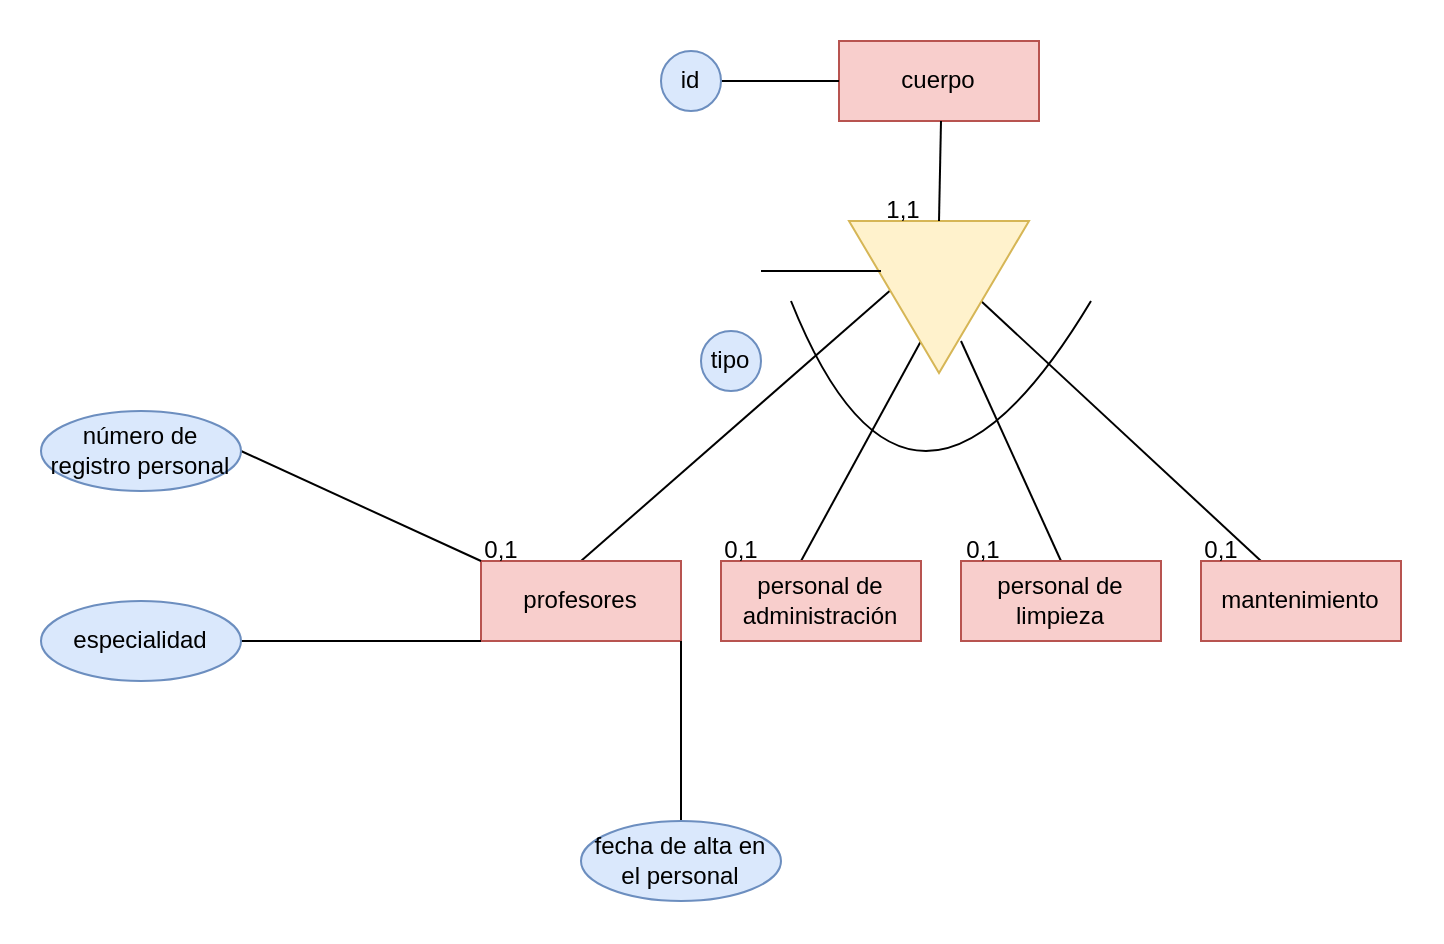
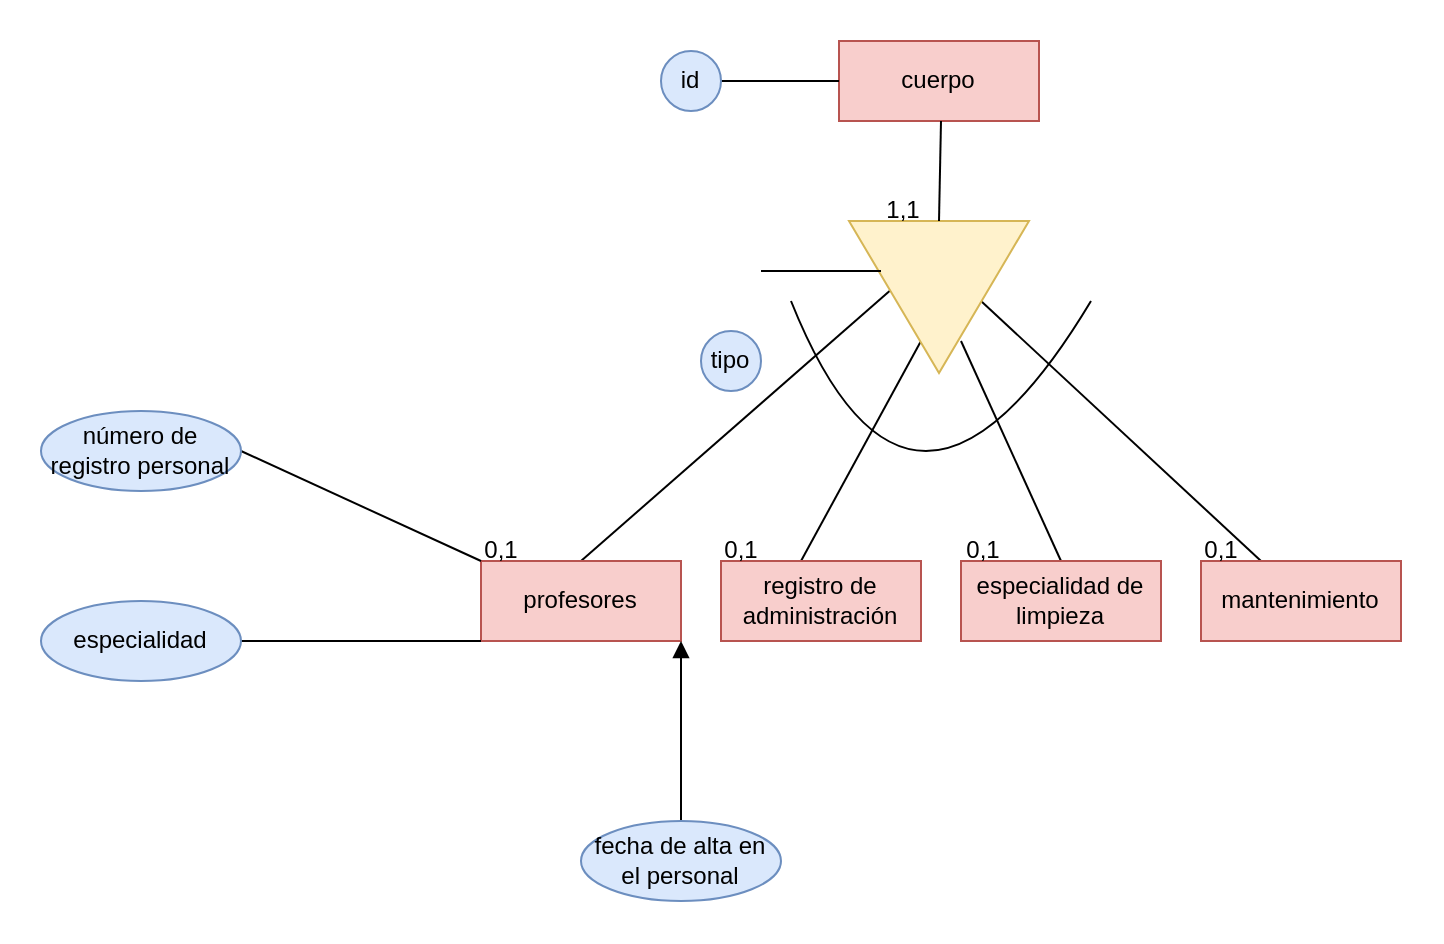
node "personal de administración": label "personal de administración" -> "registro de administración"
node "personal de limpieza": label "personal de limpieza" -> "especialidad de limpieza"
edge "profesores" -- "fecha de alta en el personal": arrowhead none -> block
